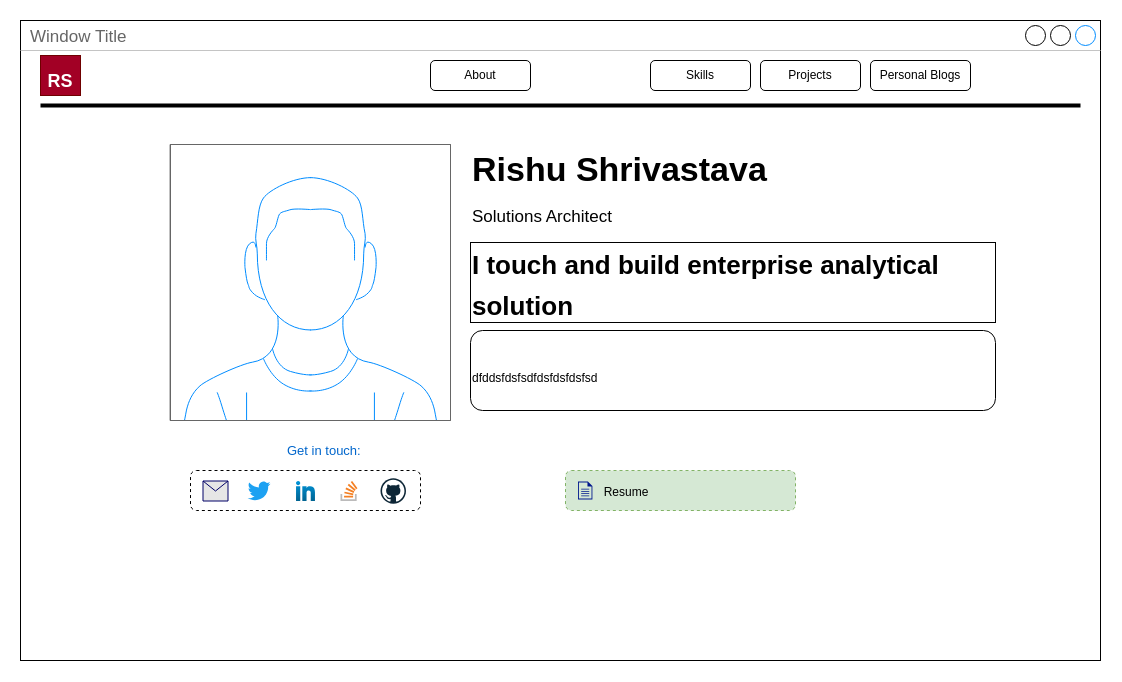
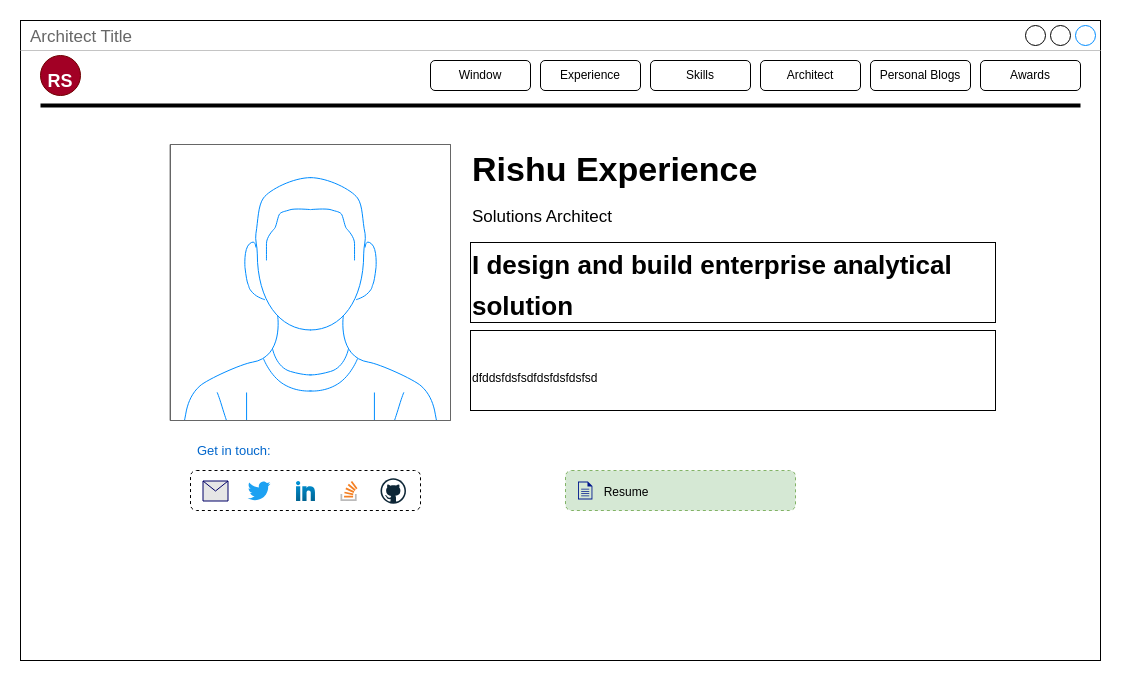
node "Window Title": label "Window Title" -> "Architect Title"
node "RS": shape rectangle -> ellipse
node "About": label "About" -> "Window"
node "Experience": added
node "Projects": label "Projects" -> "Architect"
node "Awards": added
node "Rishu Shrivastava Solutions Architect": label "Rishu Shrivastava Solutions Architect" -> "Rishu Experience Solutions Architect"
node "I touch and build enterprise analytical solution": label "I touch and build enterprise analytical solution" -> "I design and build enterprise analytical solution"
node "dfddsfdsfsdfdsfdsfdsfsd": shape rounded rectangle -> rectangle
node "Get in touch:": moved (401, 451) -> (311, 451)
